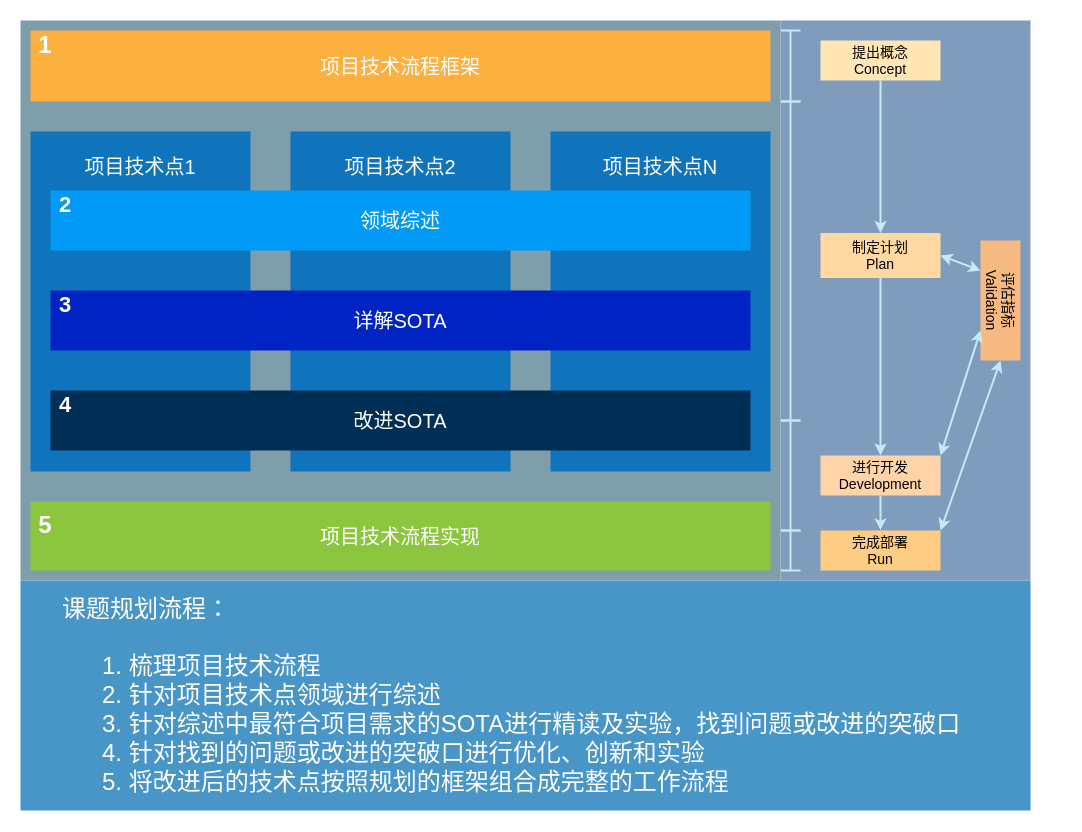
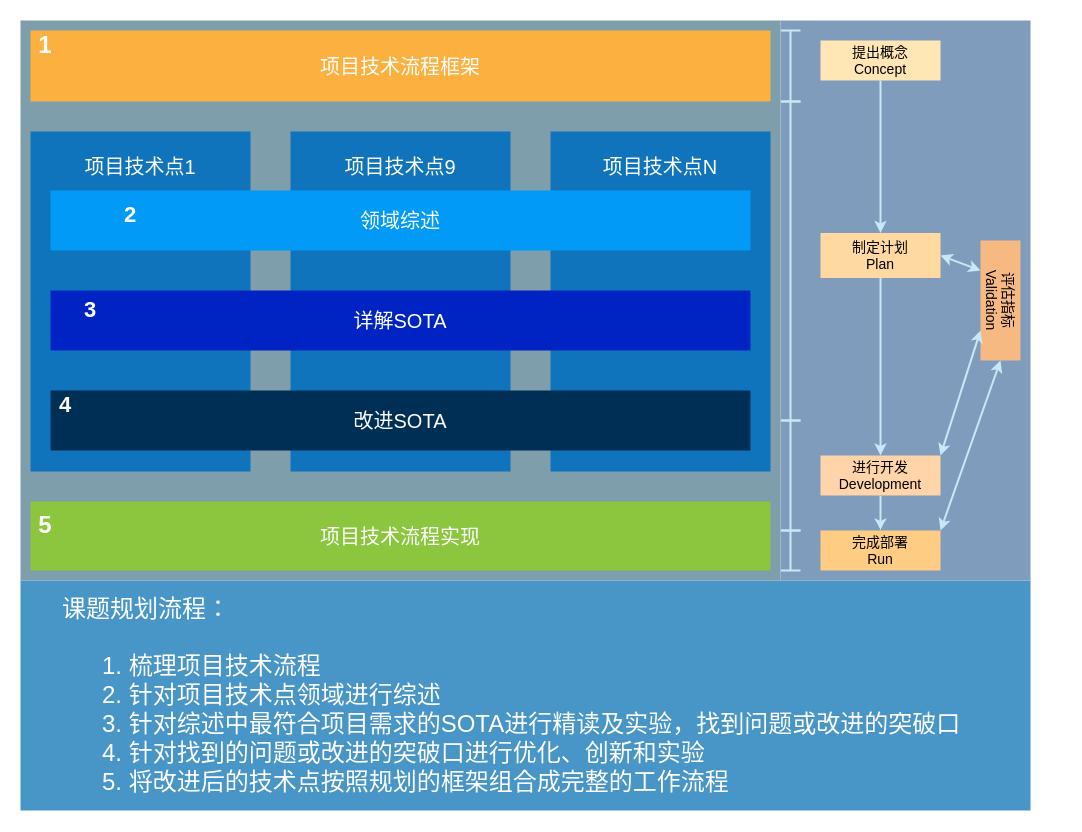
node "项目技术点2": label "项目技术点2" -> "项目技术点9"
node "2": moved (66, 206) -> (131, 216)
node "3": moved (66, 306) -> (91, 311)
